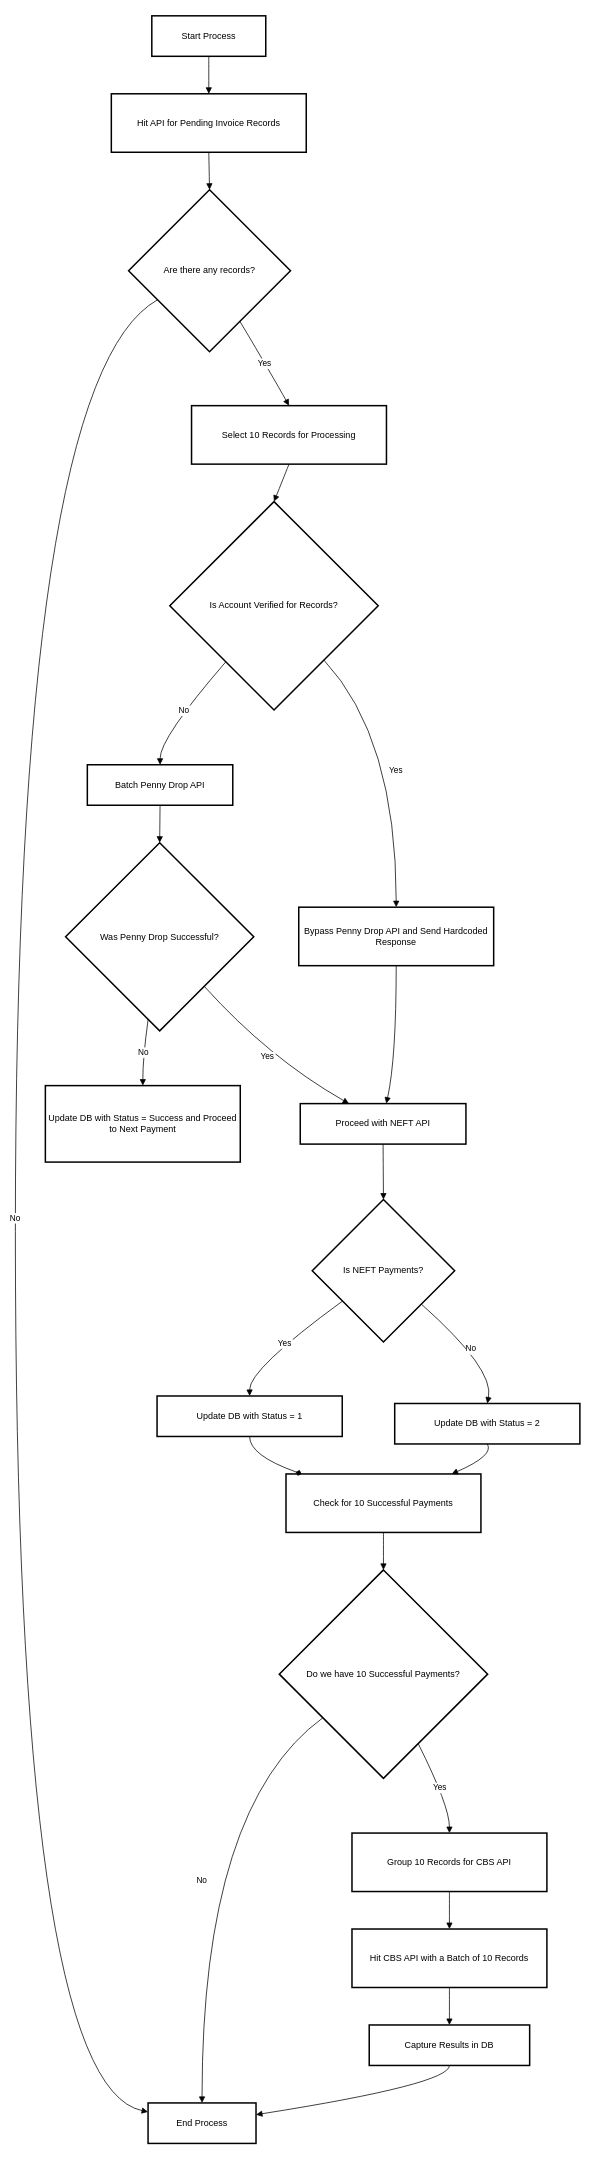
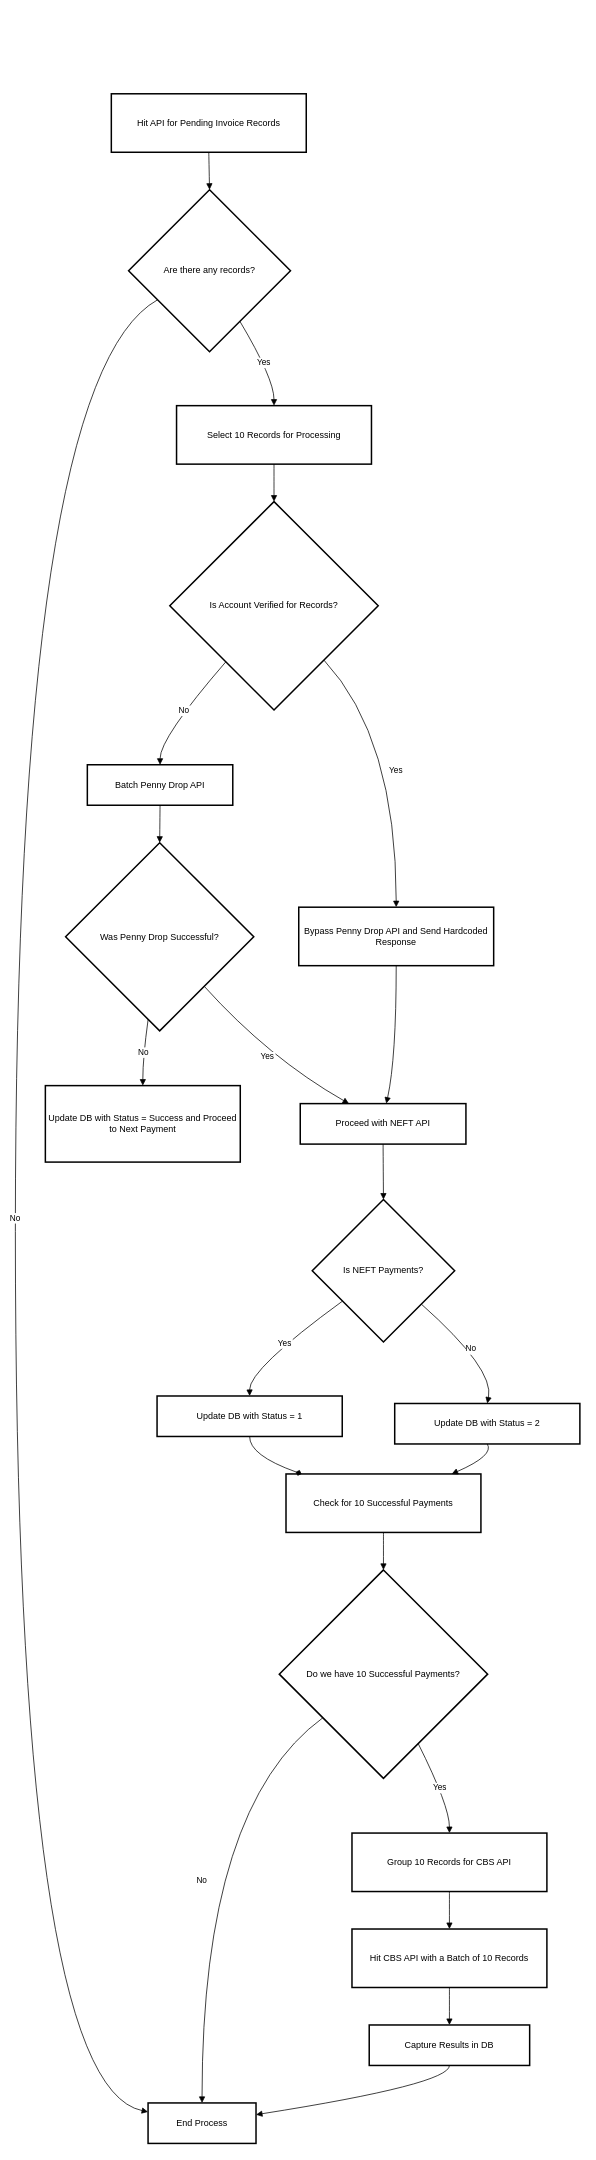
node "Start Process": removed
edge "Start Process" -> "Hit API for Pending Invoice Records": removed
node "Select 10 Records for Processing": moved (289, 435) -> (274, 435)
